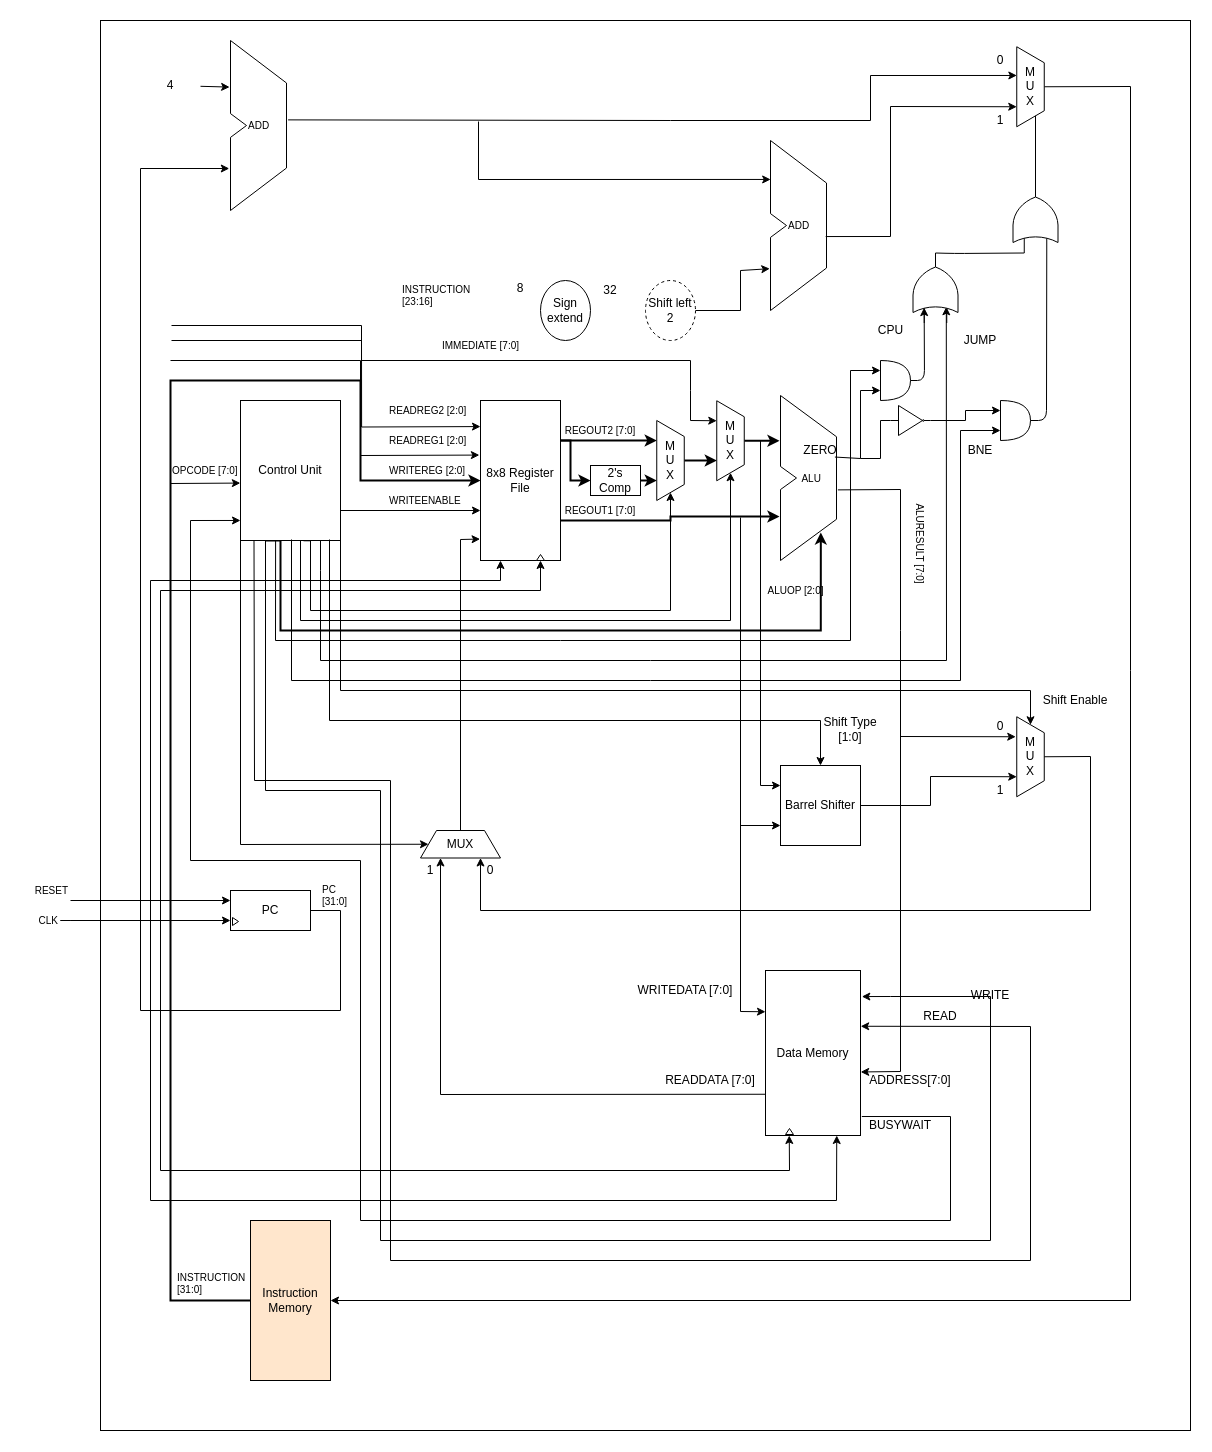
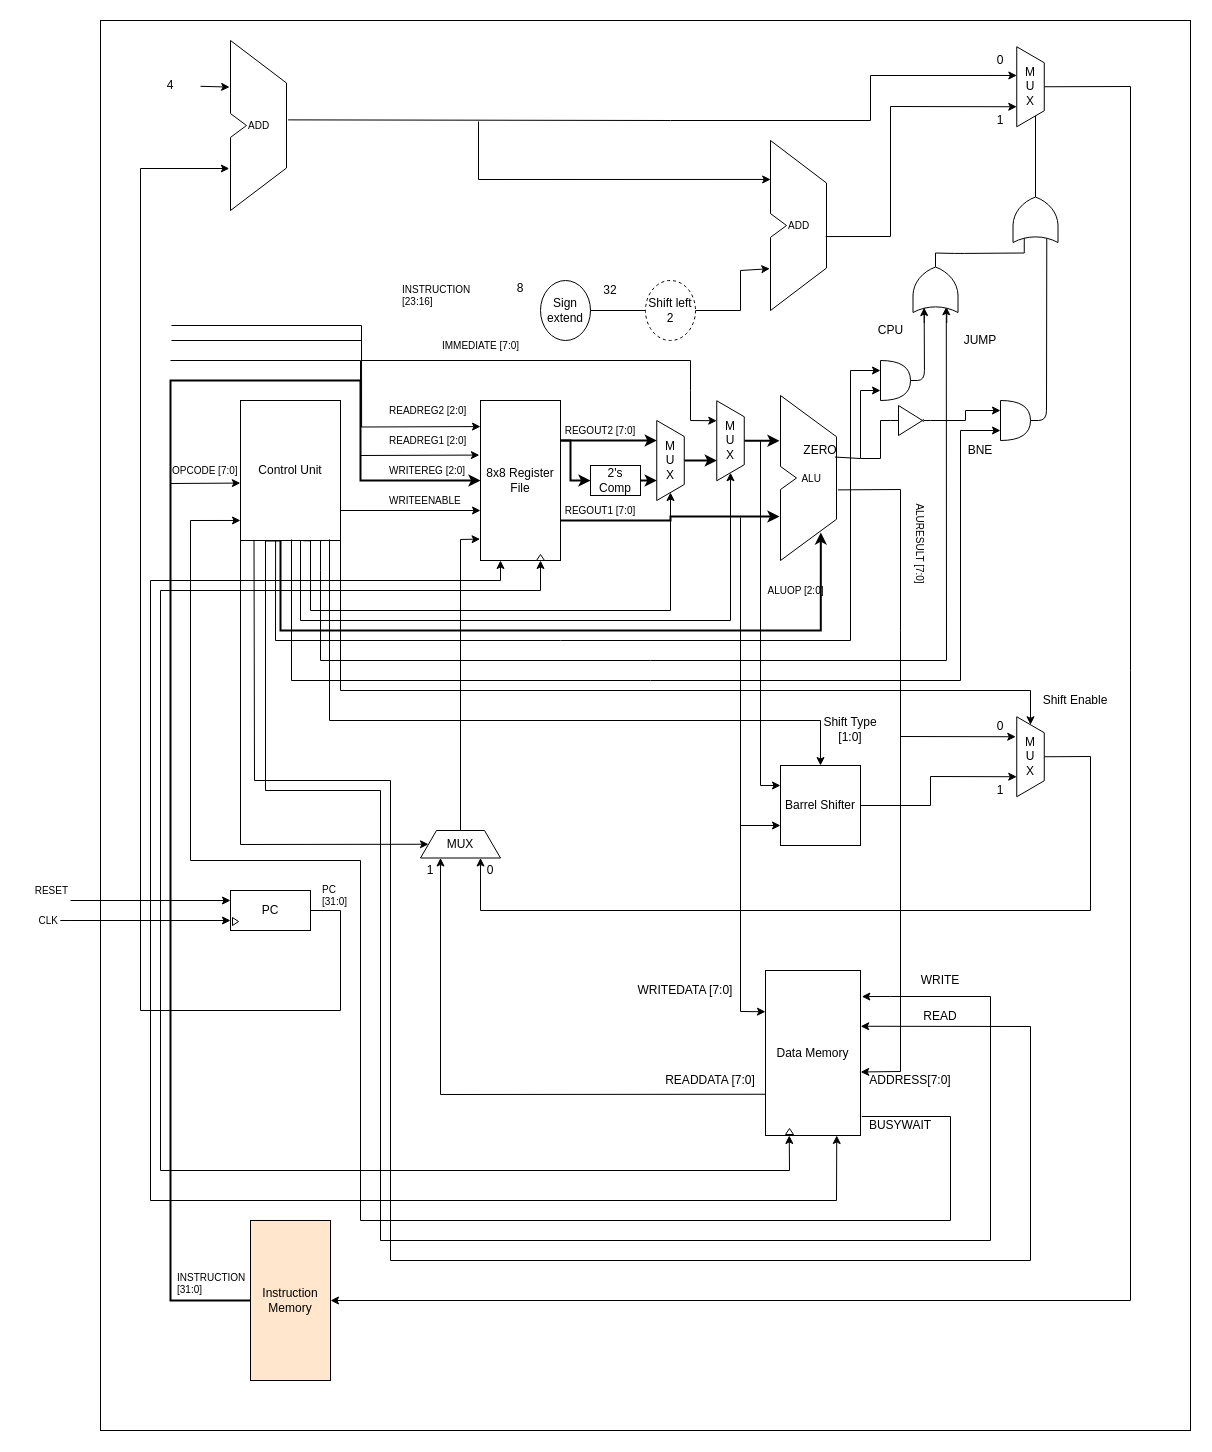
edge "Sign extend" -- "Shift left 2": added
node "WRITE": moved (991, 996) -> (941, 981)
